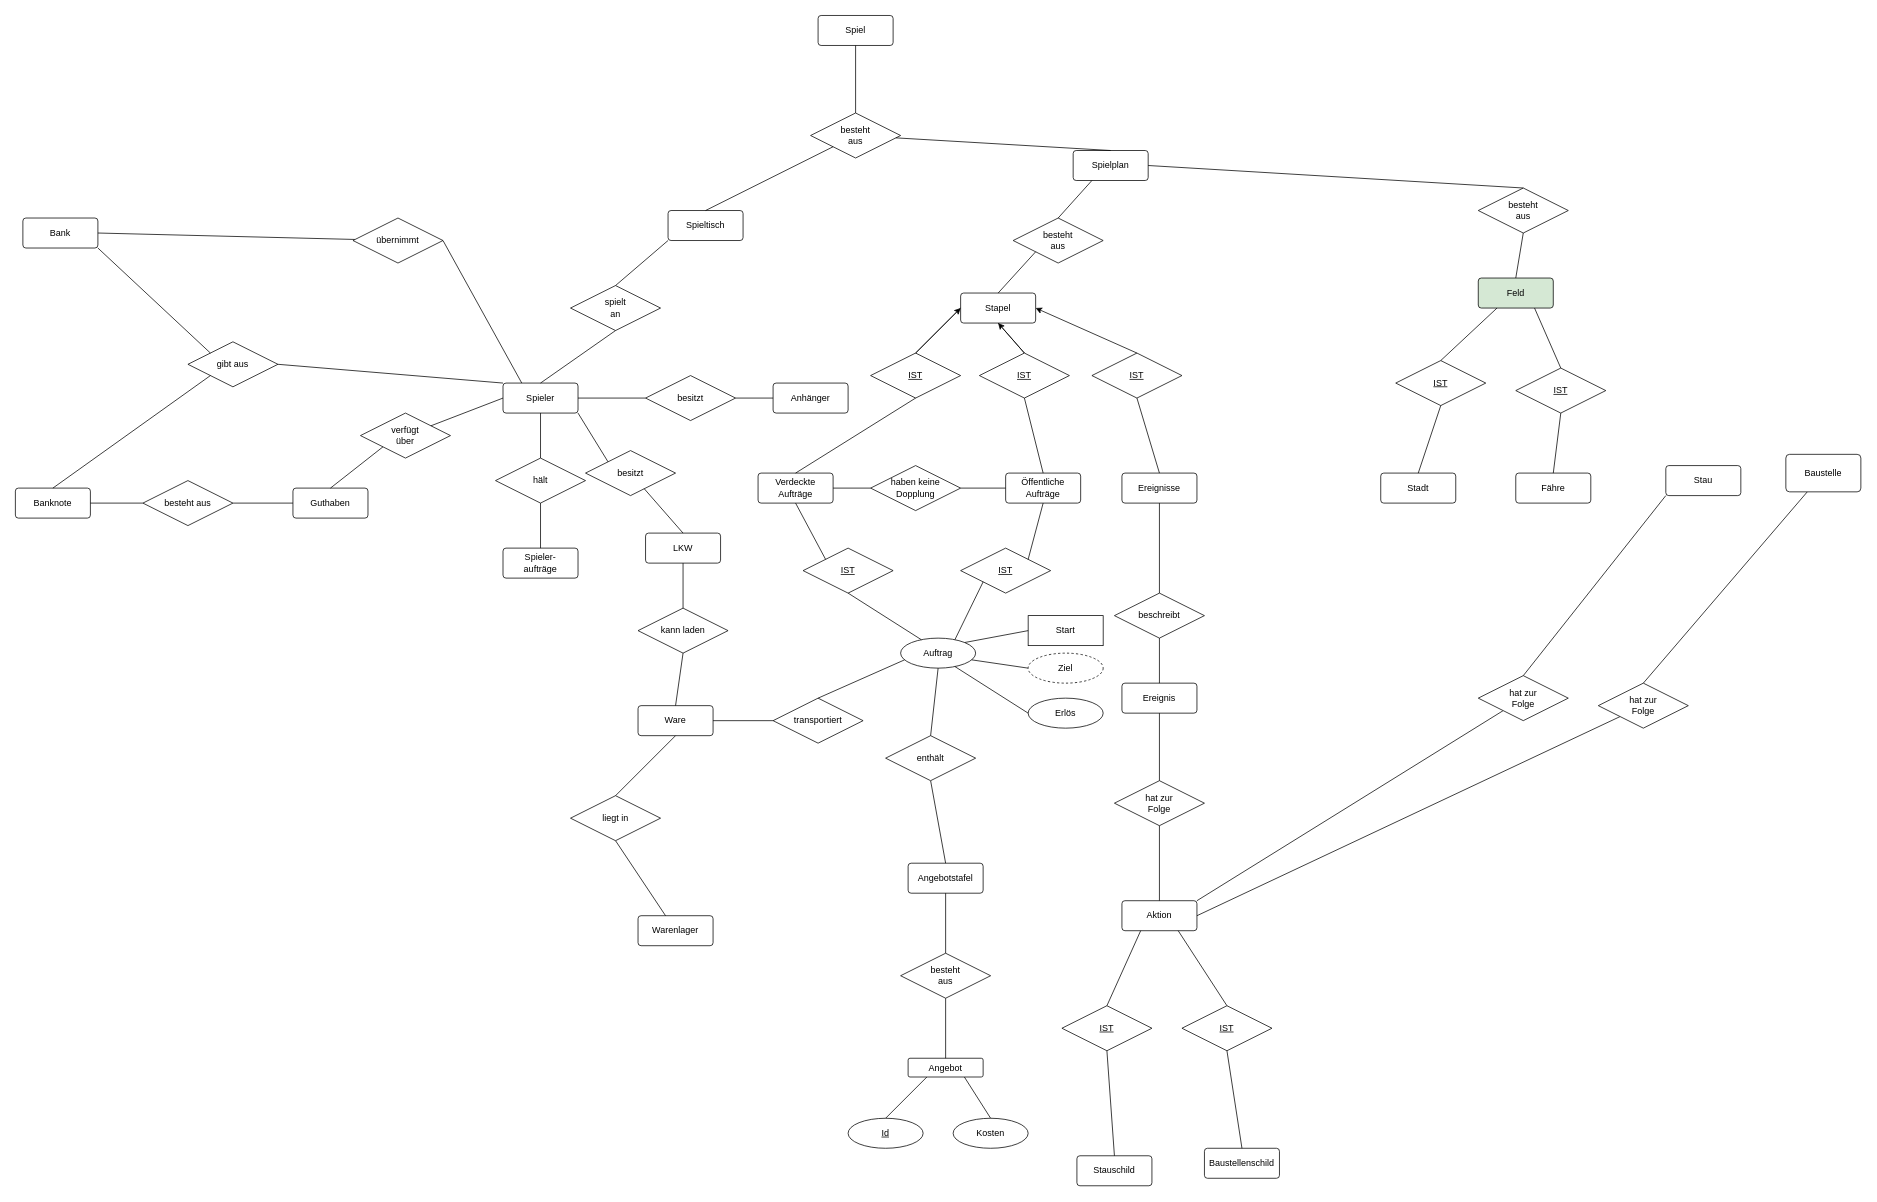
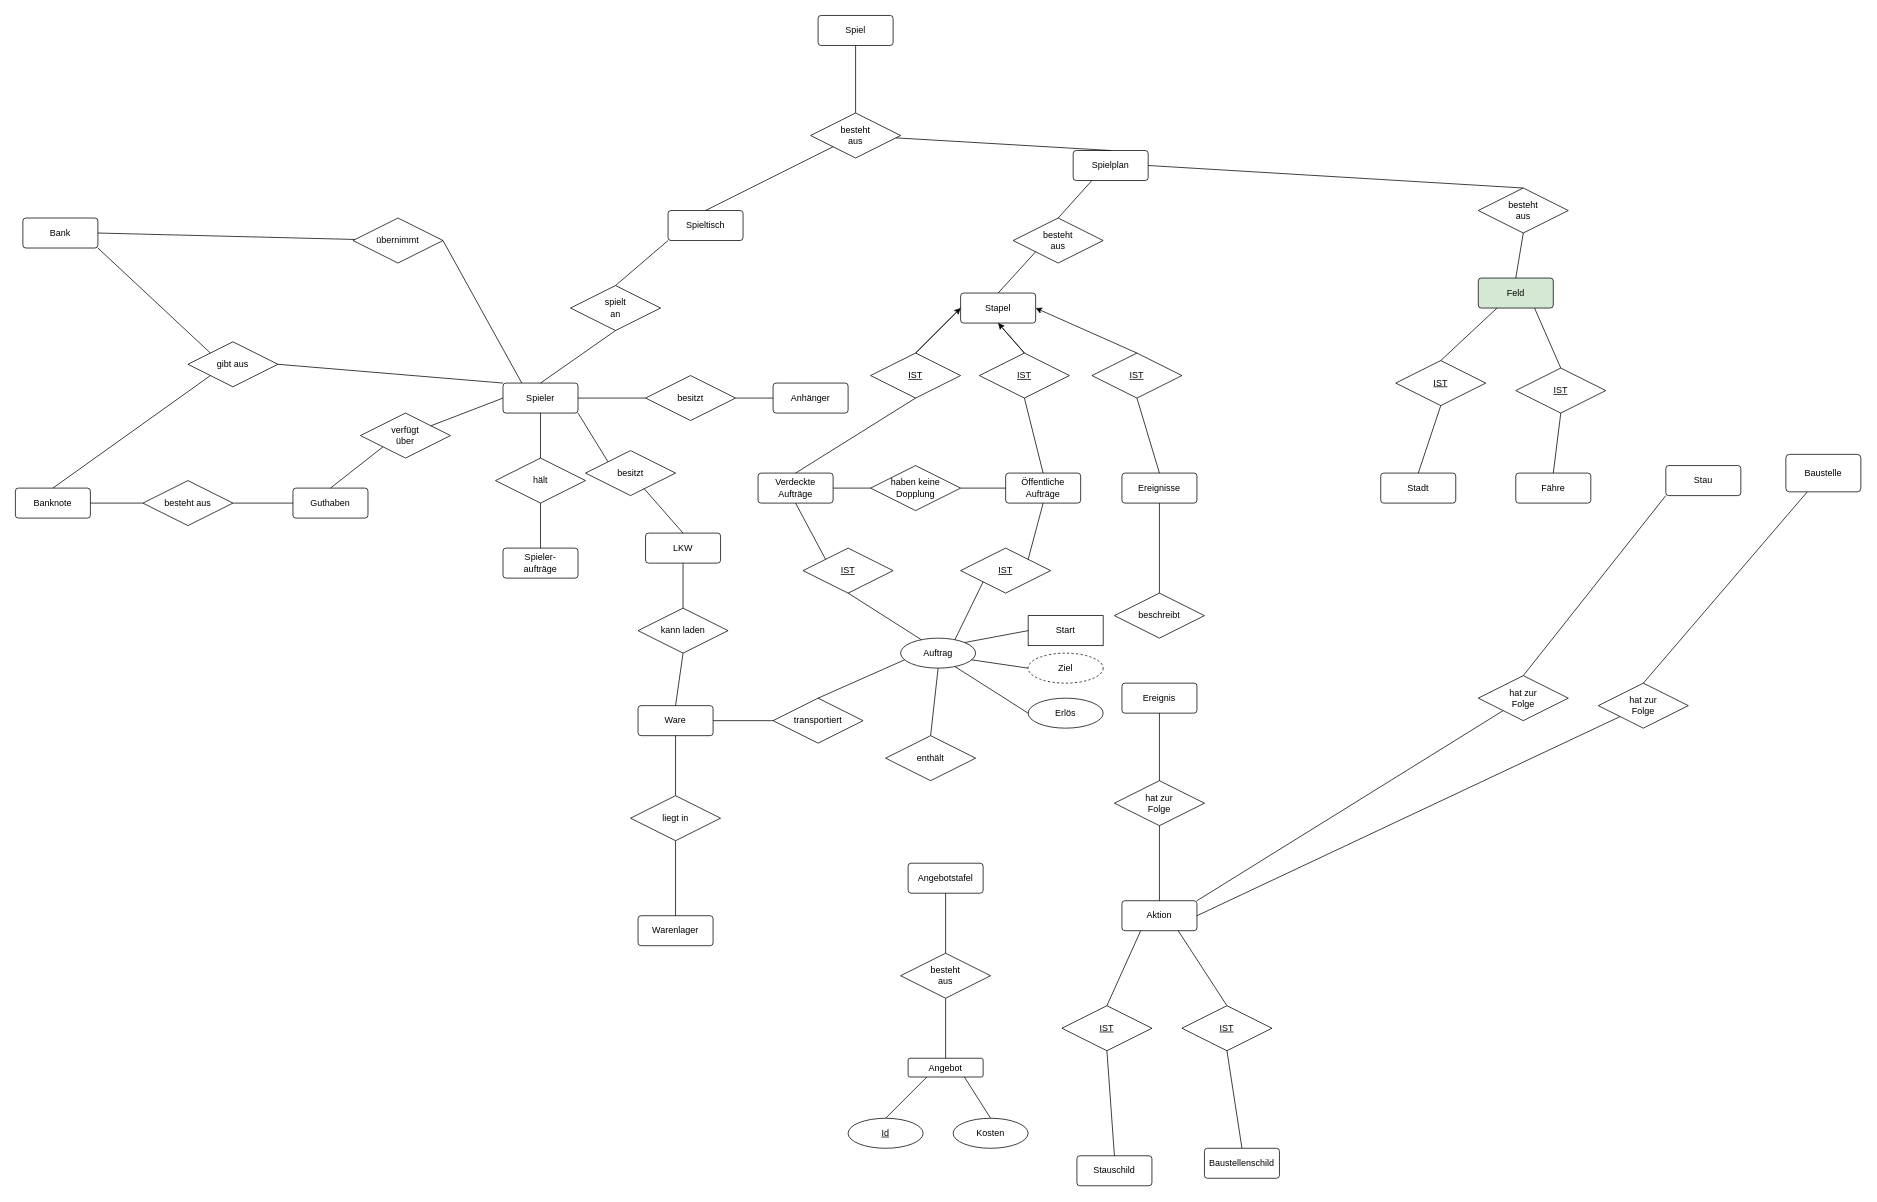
edge "beschreibt" -- "Ereignis": removed
node "liegt in": moved (615, 818) -> (675, 818)
edge "enthält" -- "Angebotstafel": removed
